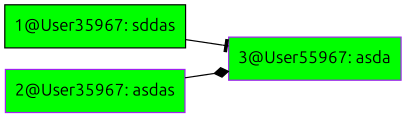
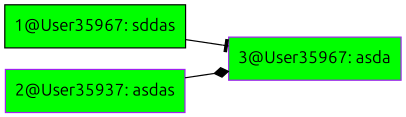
node "3@User55967: asda": label "3@User55967: asda" -> "3@User35967: asda"
node "2@User35967: asdas": label "2@User35967: asdas" -> "2@User35937: asdas"
